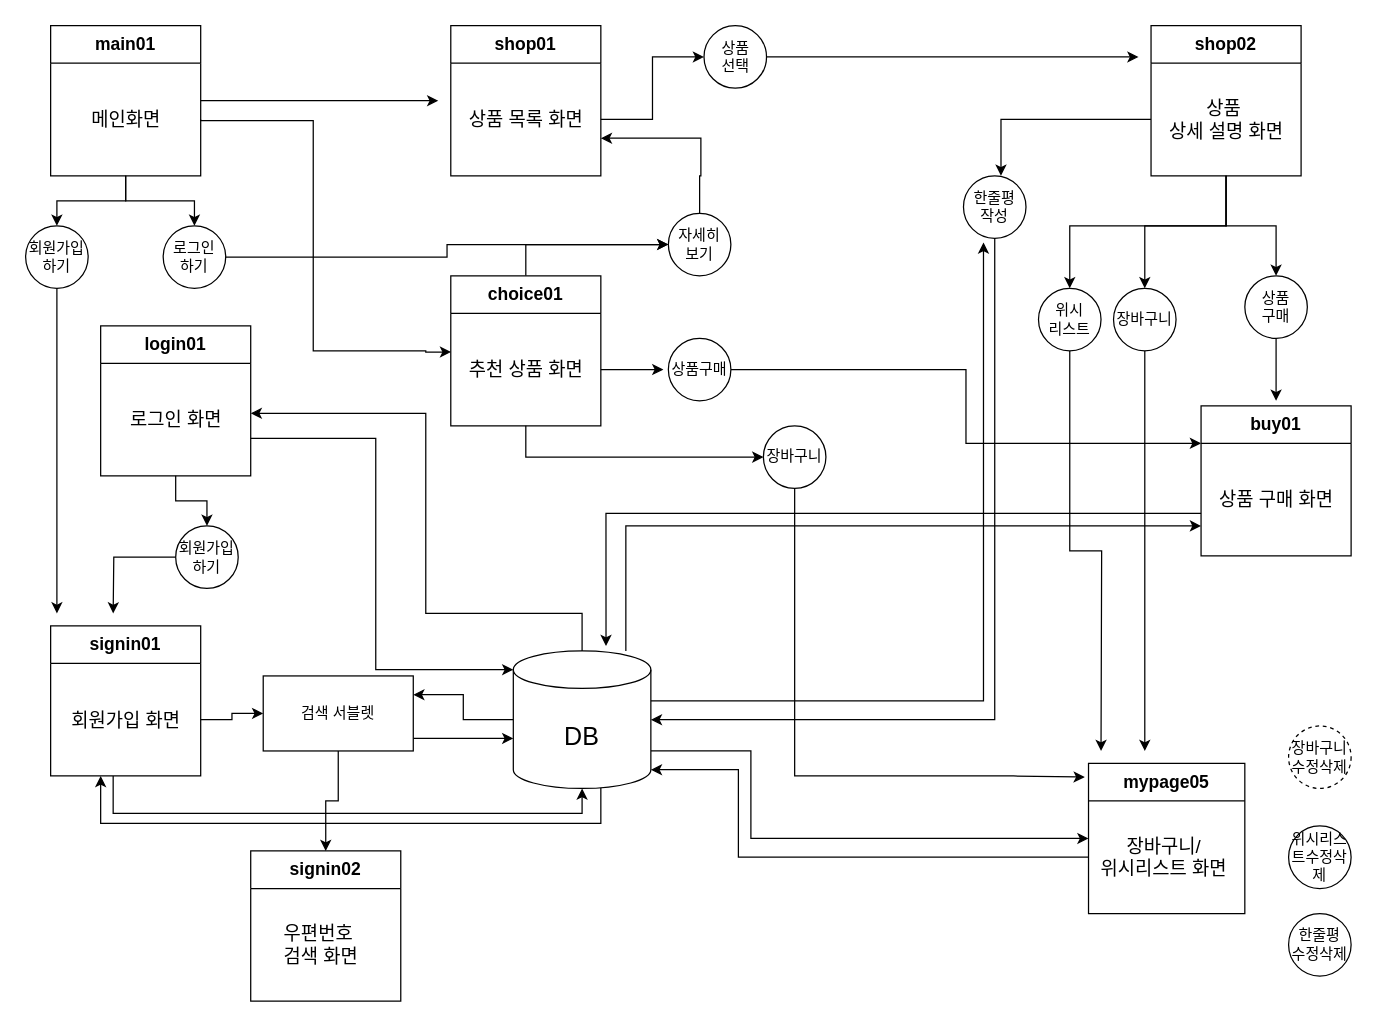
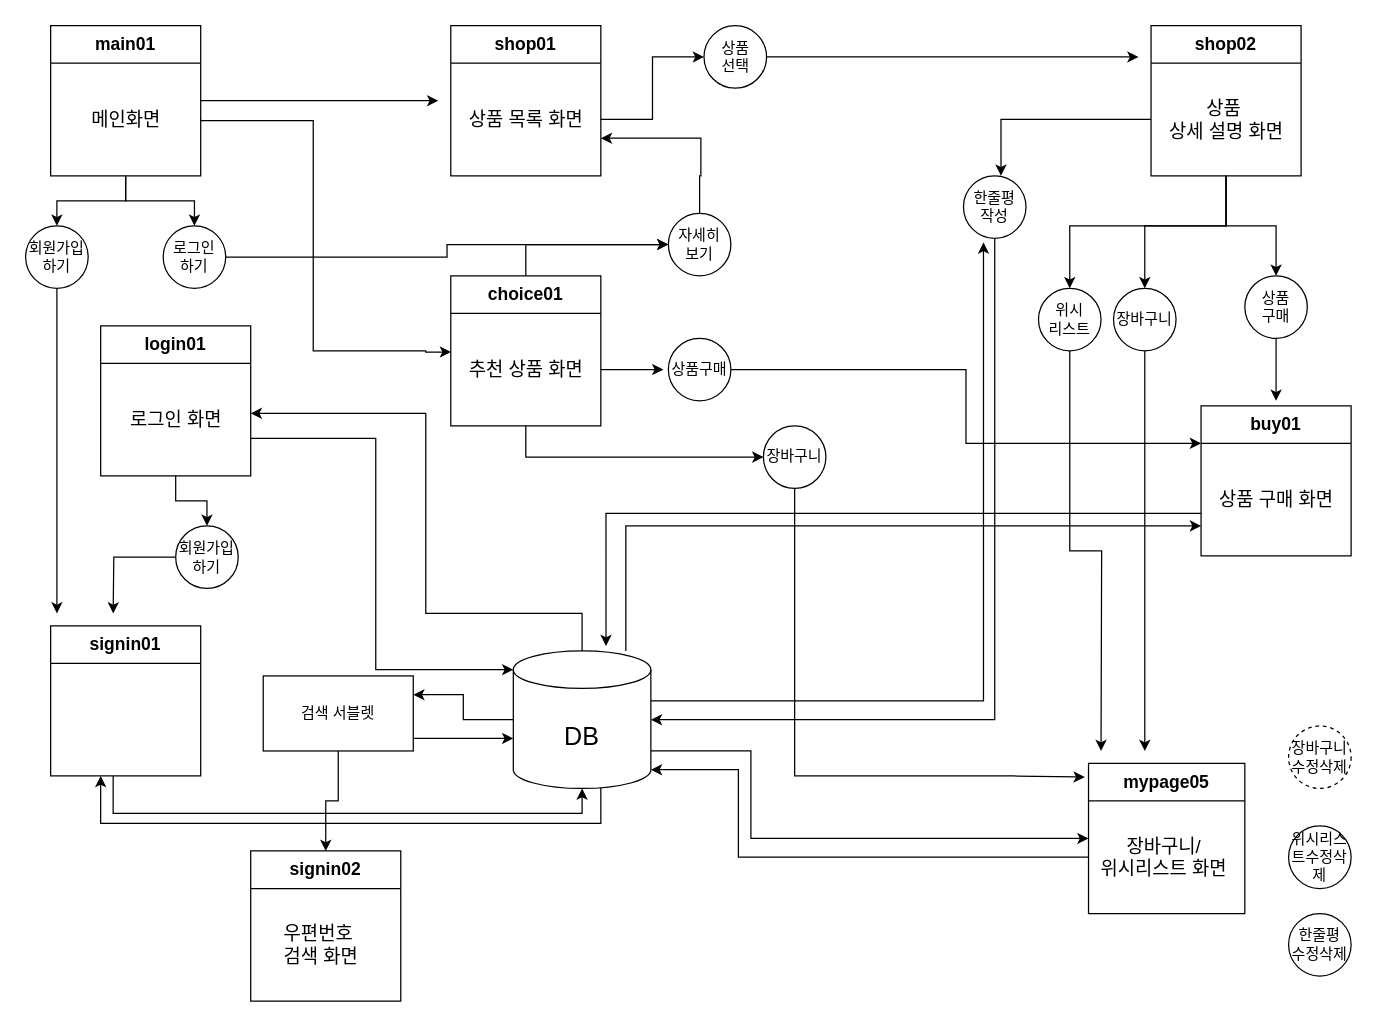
node "회원가입 화면": removed
edge "회원가입 화면" -> "검색 서블렛": removed
